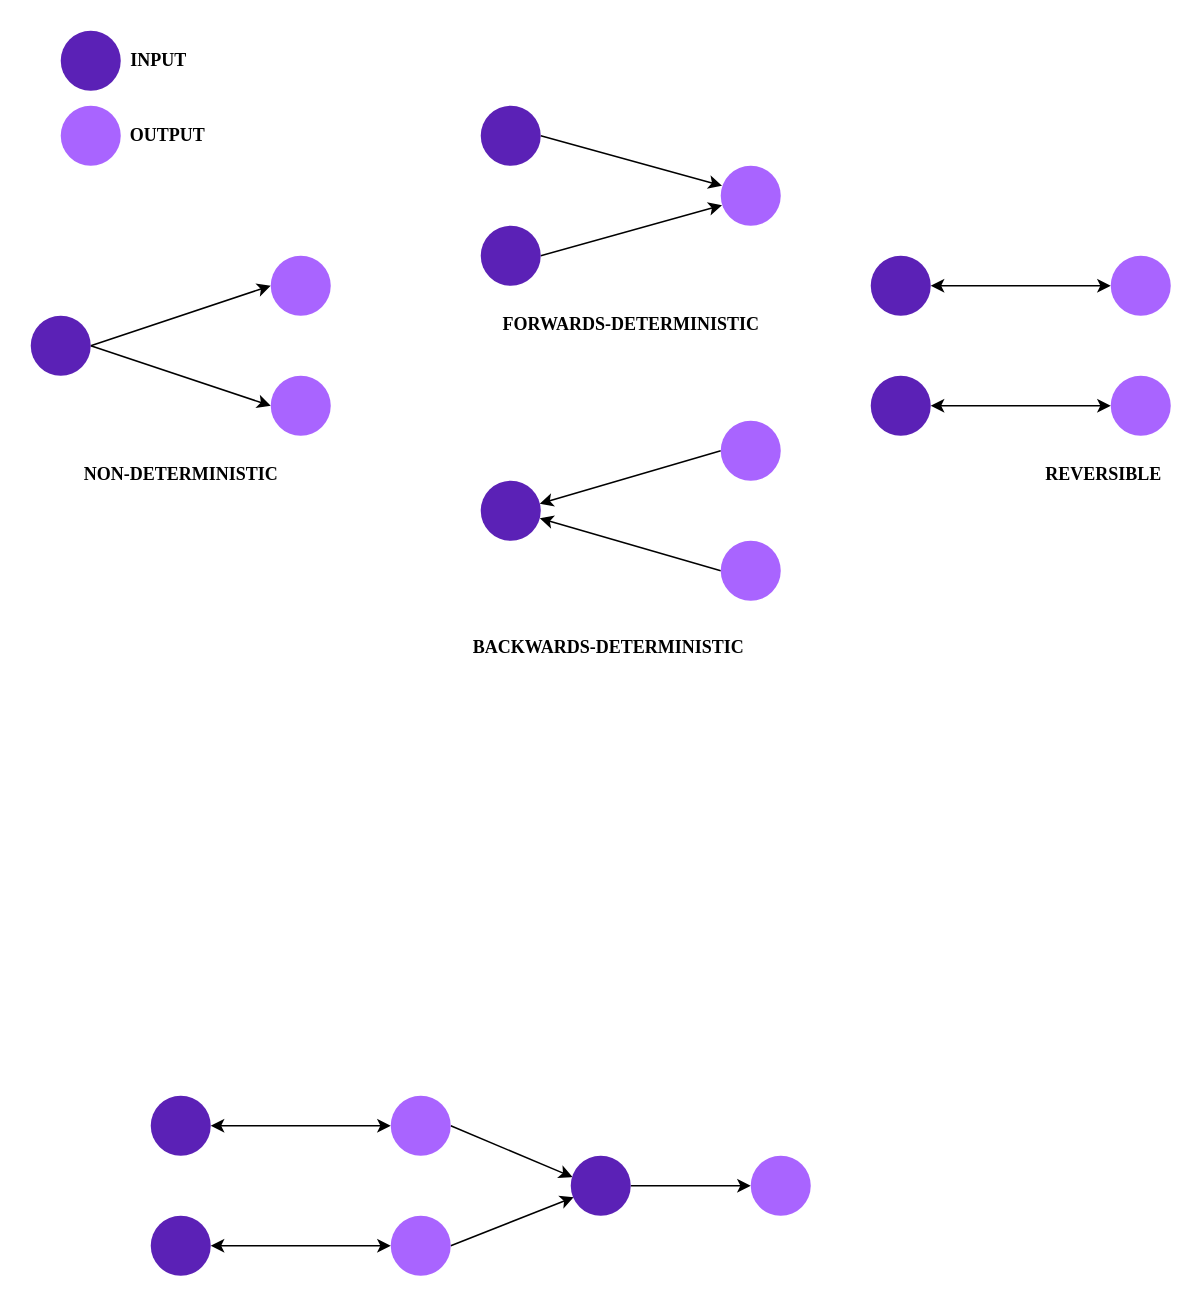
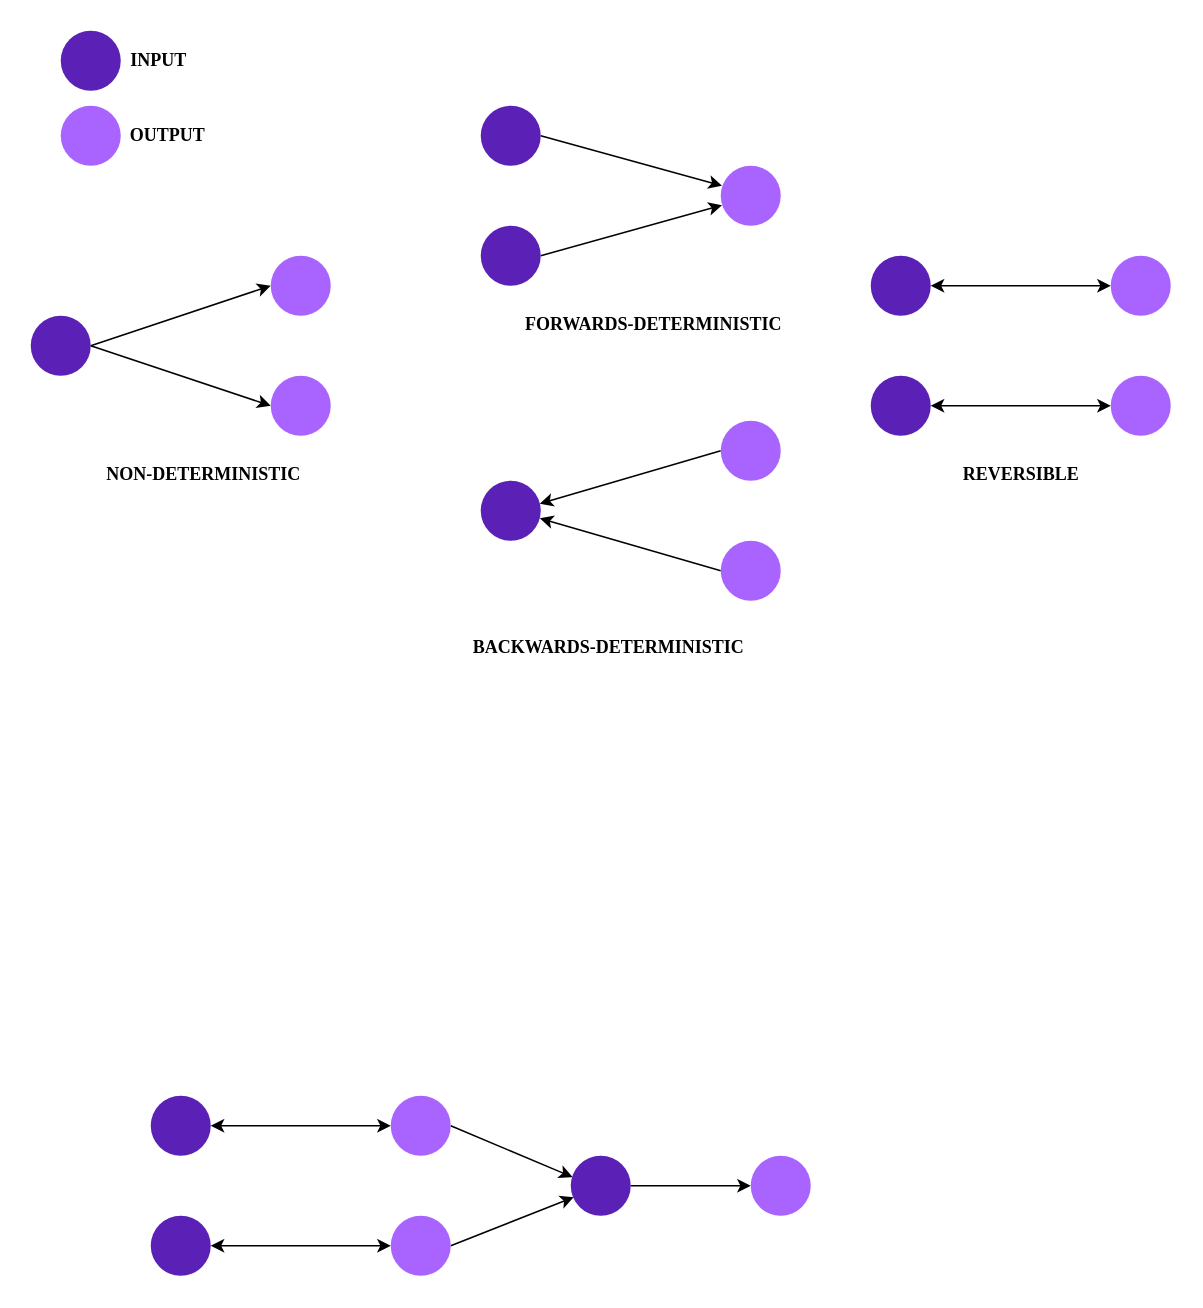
node "FORWARDS-DETERMINISTIC": moved (631, 325) -> (653, 325)
node "NON-DETERMINISTIC": moved (181, 475) -> (203, 475)
node "REVERSIBLE": moved (1103, 475) -> (1021, 475)
